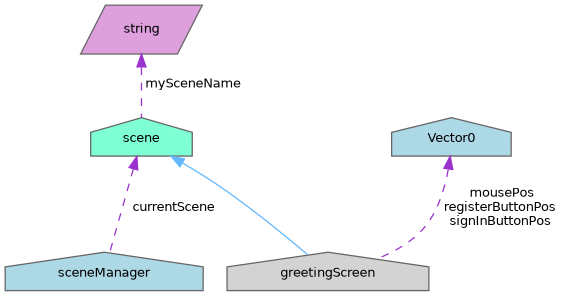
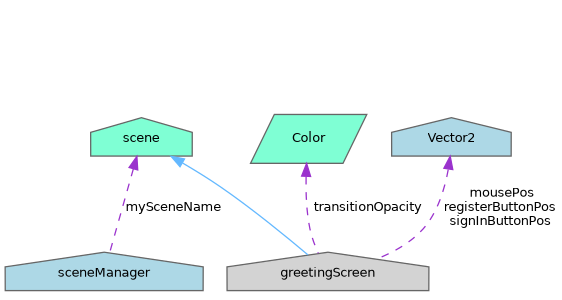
node "string": removed
node "Color": added
node "Vector0": label "Vector0" -> "Vector2"
edge "sceneManager" -> "scene": label " currentScene" -> " mySceneName"
